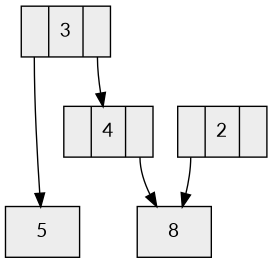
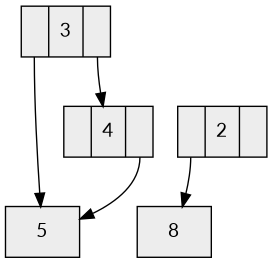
edge "4" -> "8": now "4" -> "5"
